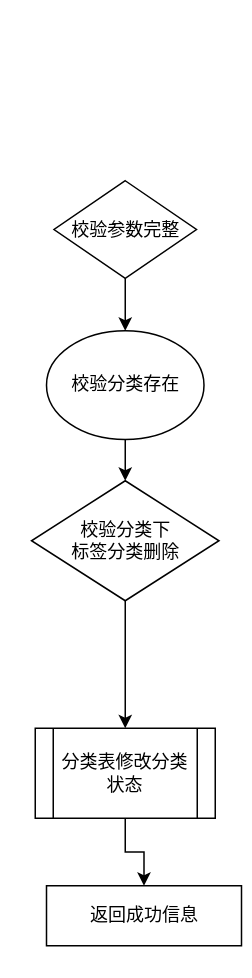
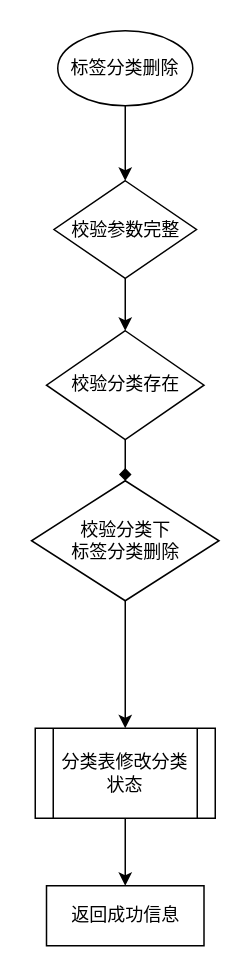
node "标签分类删除": added
edge "标签分类删除" -> "校验参数完整": added
node "校验分类存在": shape ellipse -> diamond
edge "校验分类存在" -> "校验分类下 标签分类删除": arrowhead classic -> diamond
node "返回成功信息": size 195x60 -> 158x60
